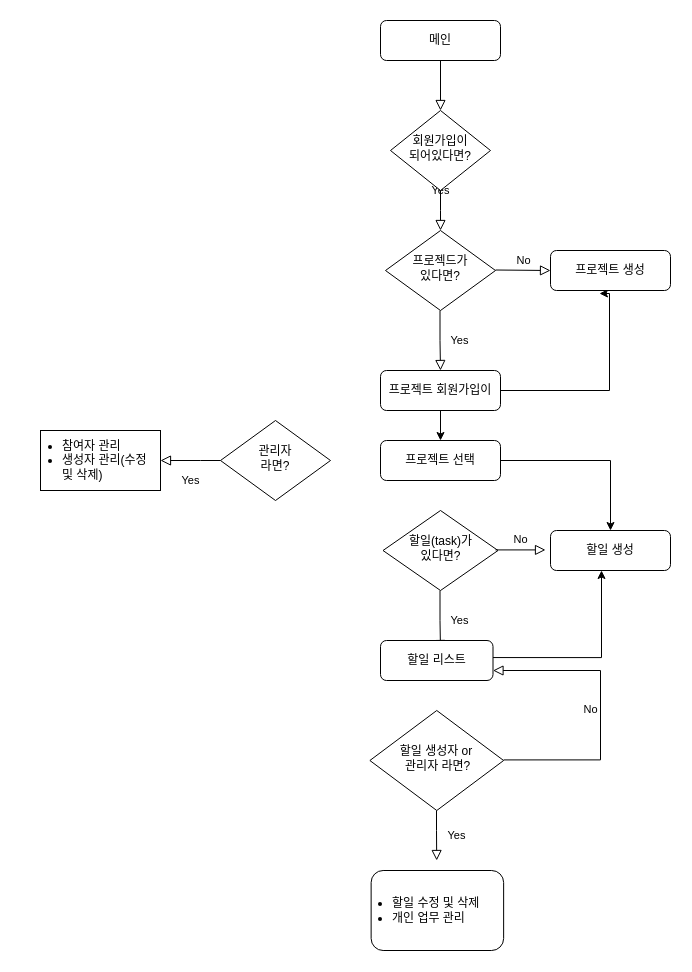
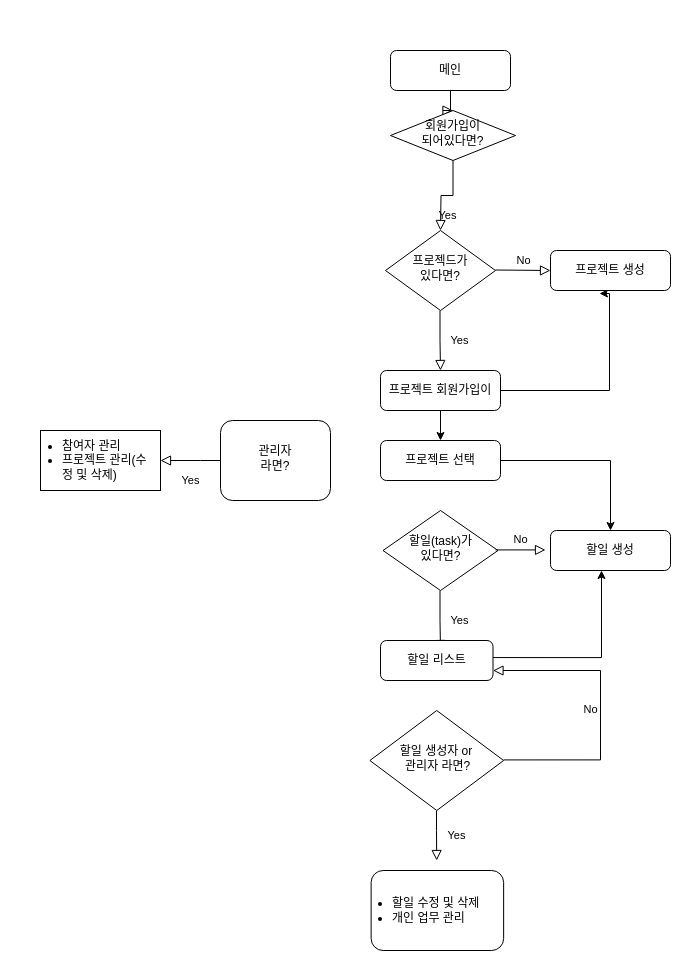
node "메인": moved (441, 41) -> (451, 71)
node "회원가입이 되어있다면?": size 100x80 -> 125x50
node "참여자 관리 생성자 관리(수정 및 삭제)": label "참여자 관리 생성자 관리(수정 및 삭제)" -> "참여자 관리 프로젝트 관리(수정 및 삭제)"
node "관리자 라면?": shape diamond -> rounded rectangle
